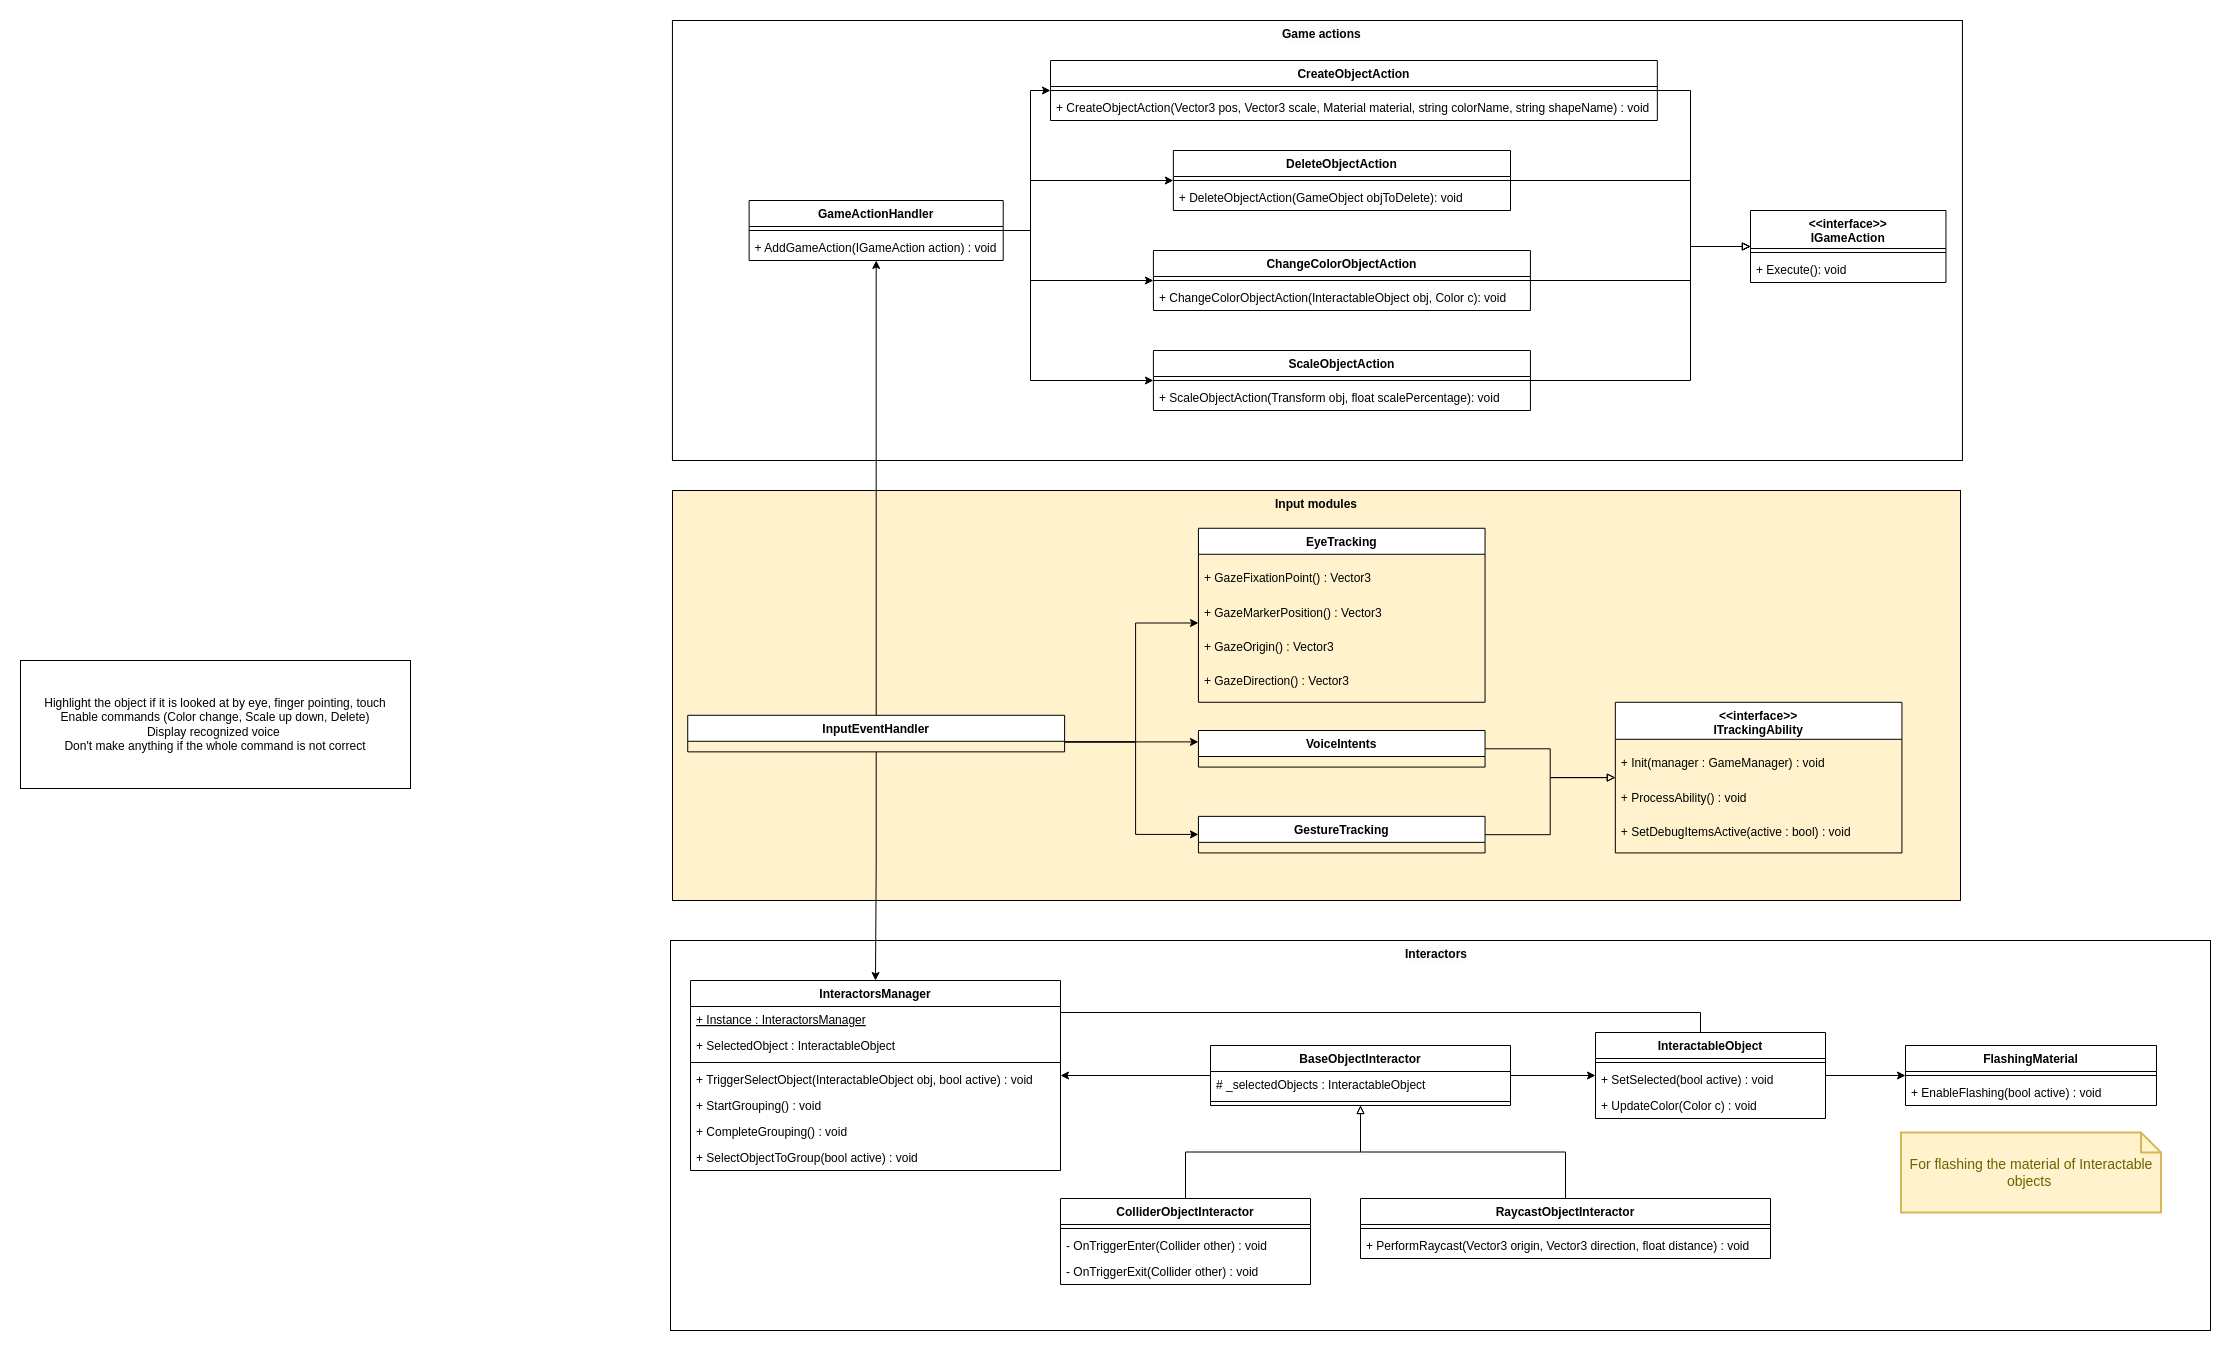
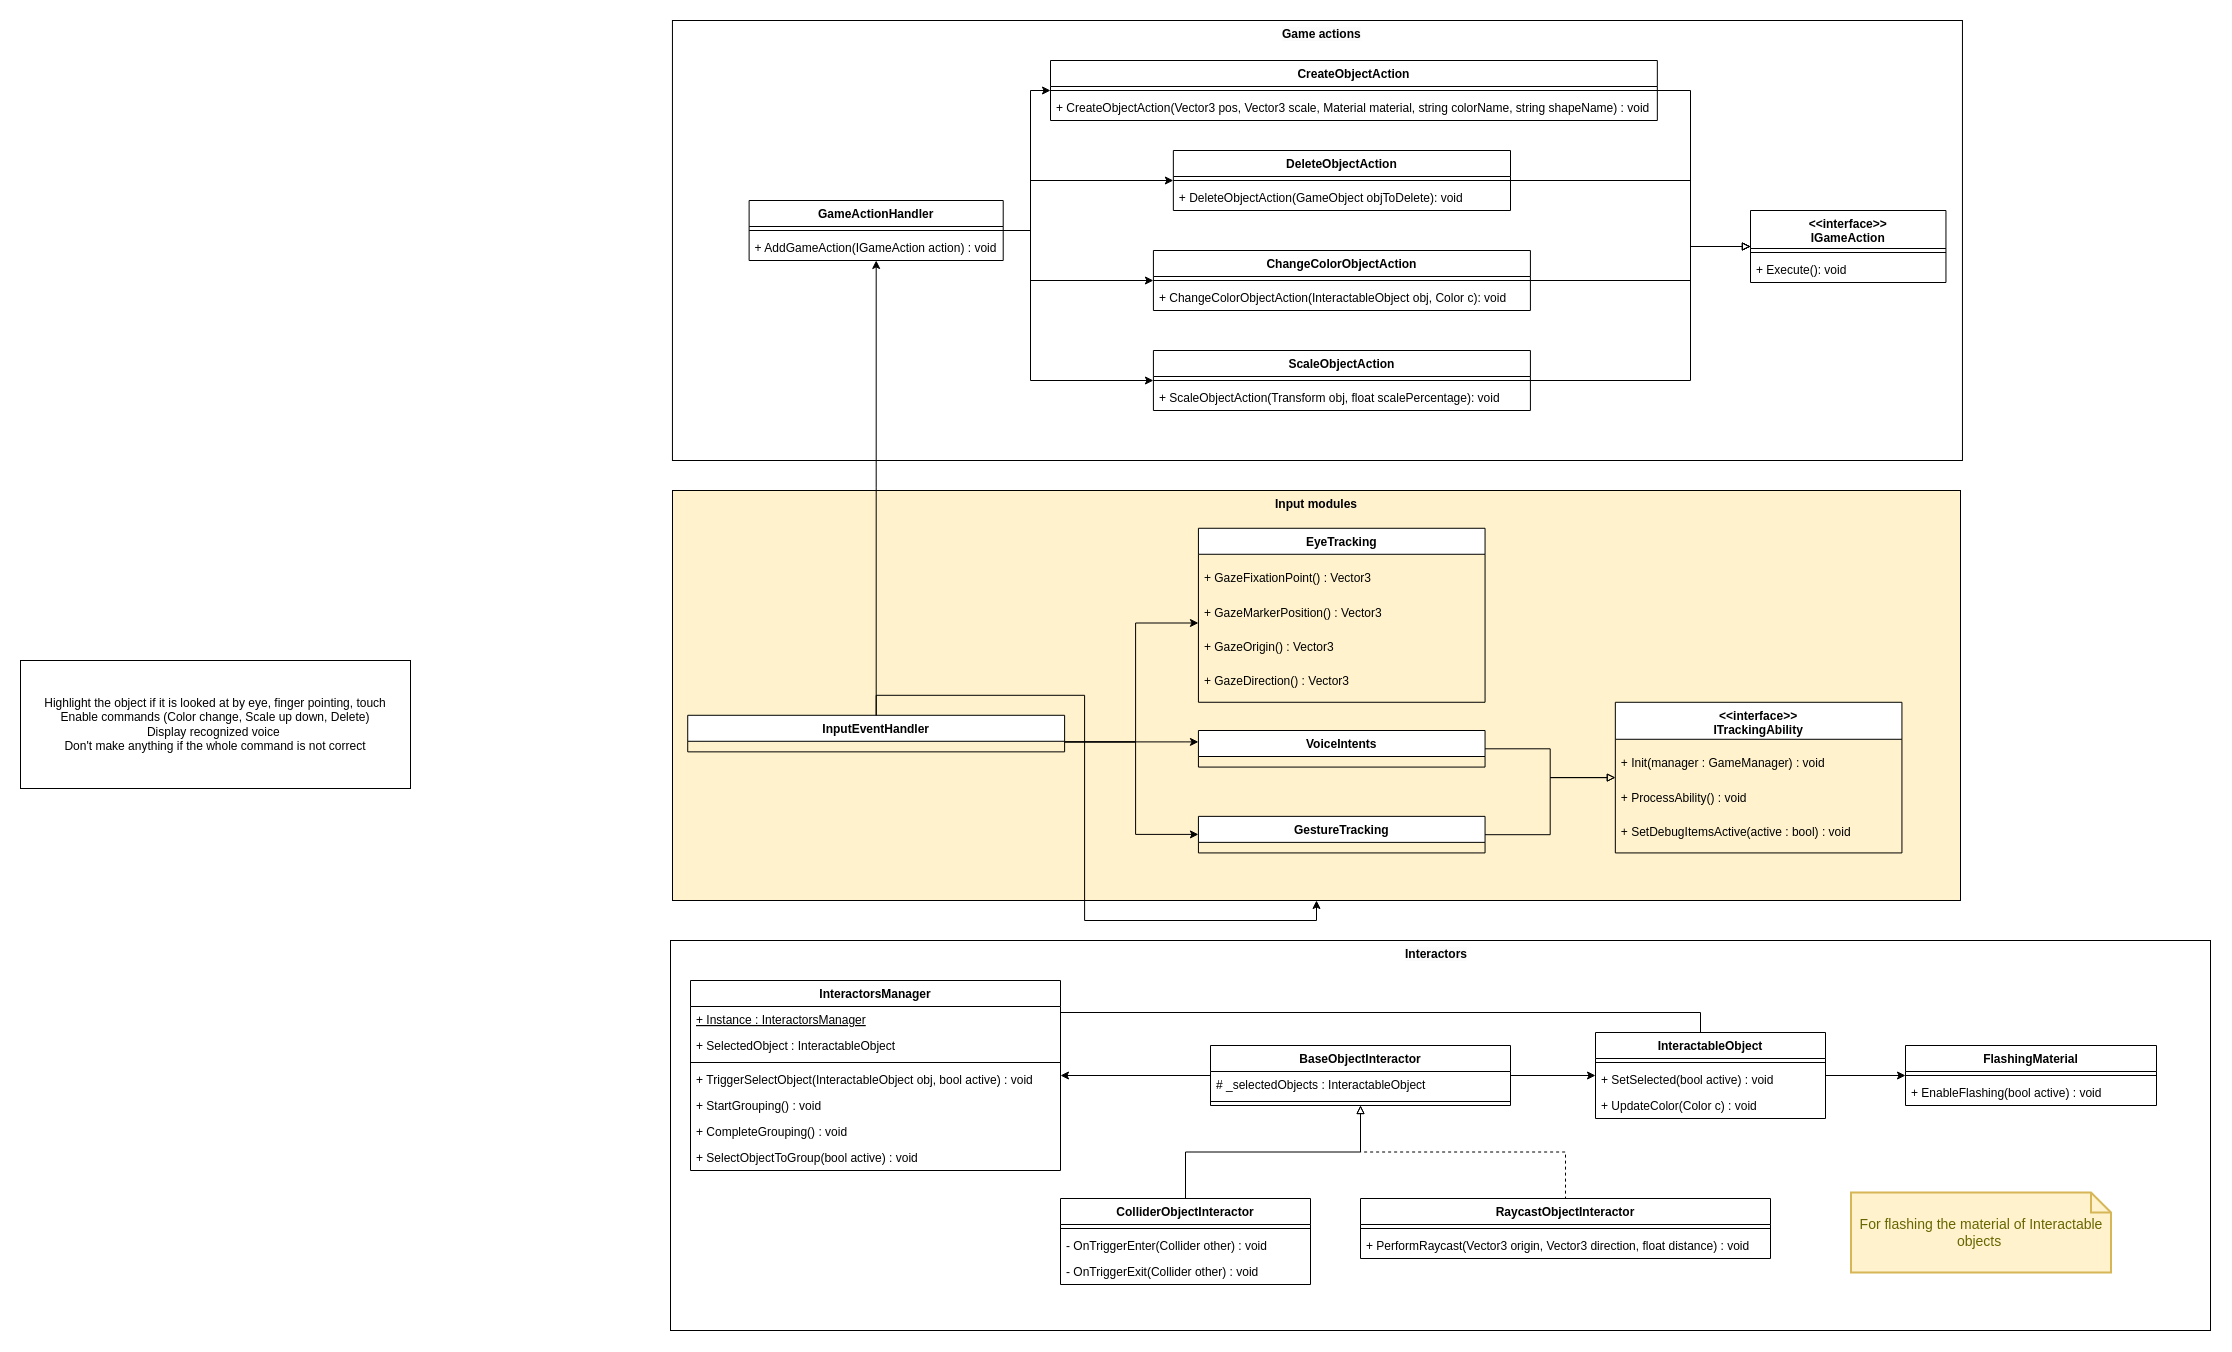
edge "InputEventHandler" -> "InteractorsManager": now "InputEventHandler" -> "Input modules"
edge "RaycastObjectInteractor" -> "BaseObjectInteractor": style solid -> dashed
node "For flashing the material of Interactable objects": moved (2031, 1173) -> (1981, 1233)
